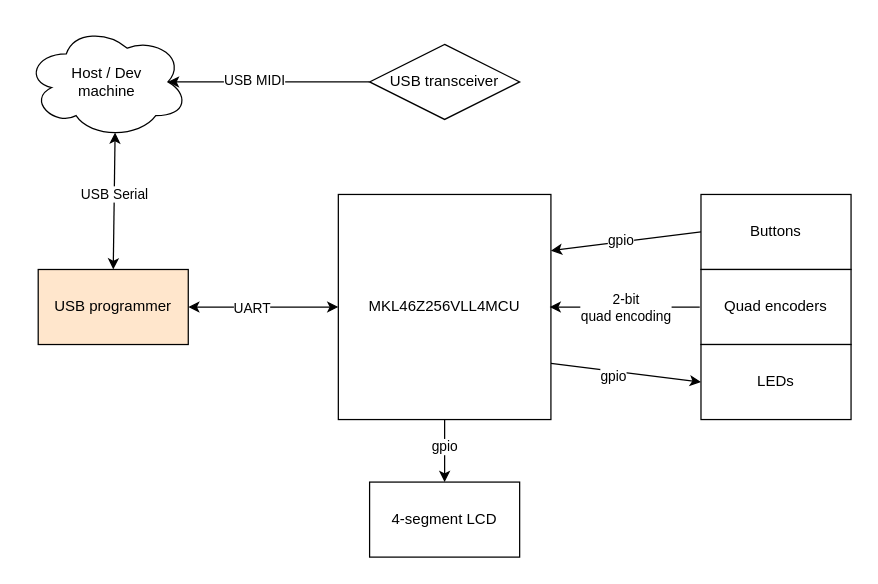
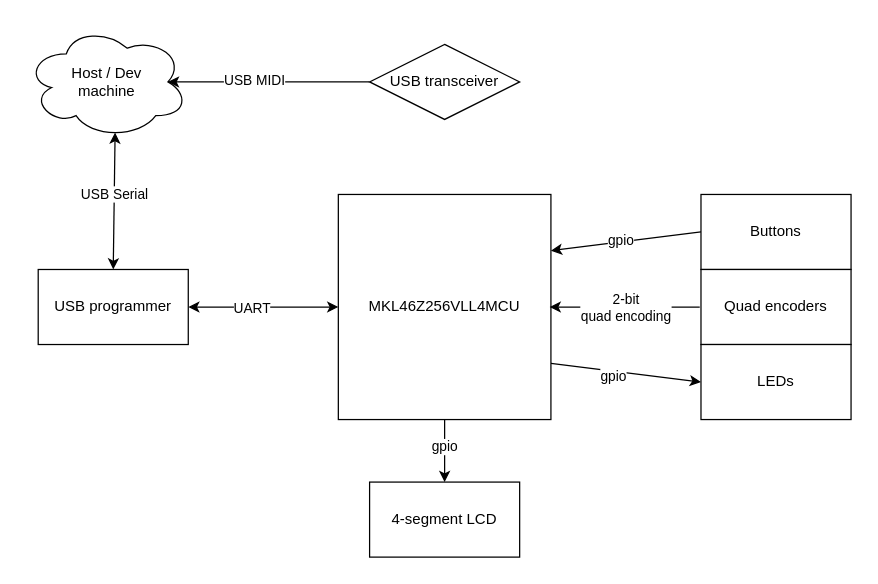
node "USB programmer": fillcolor #ffe6cc -> #ffffff
